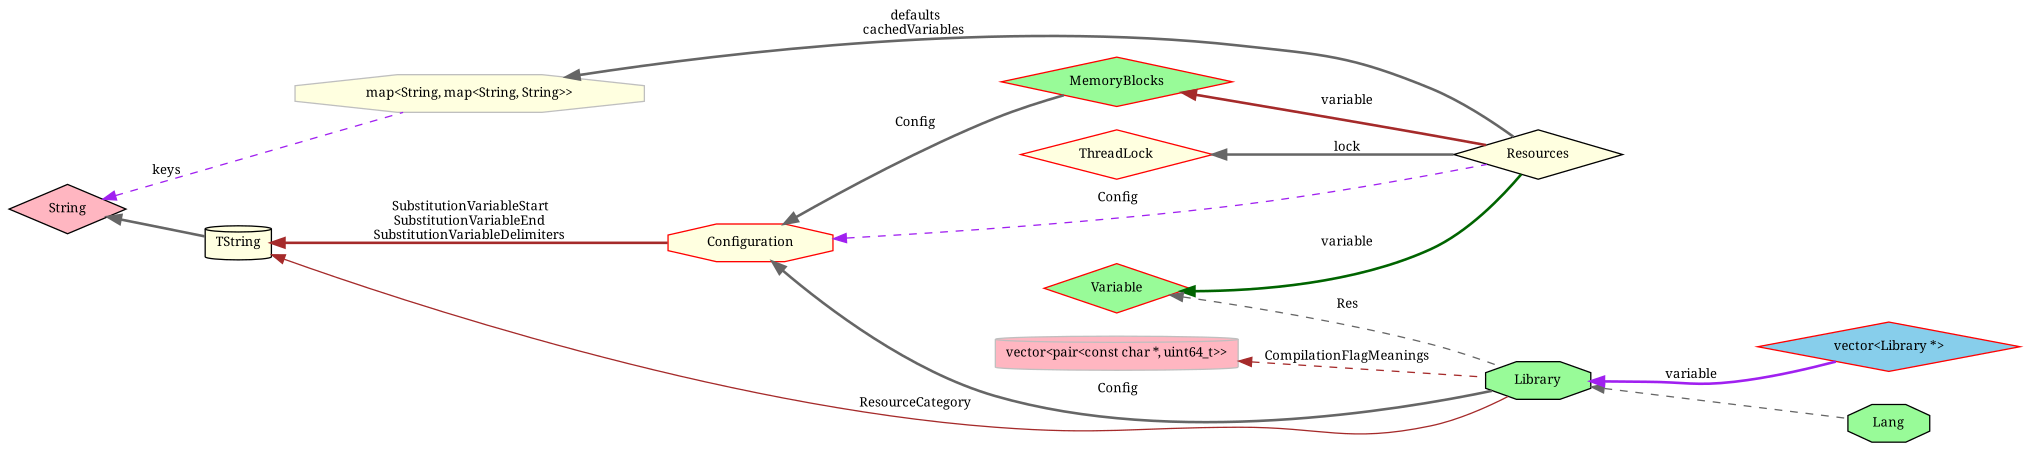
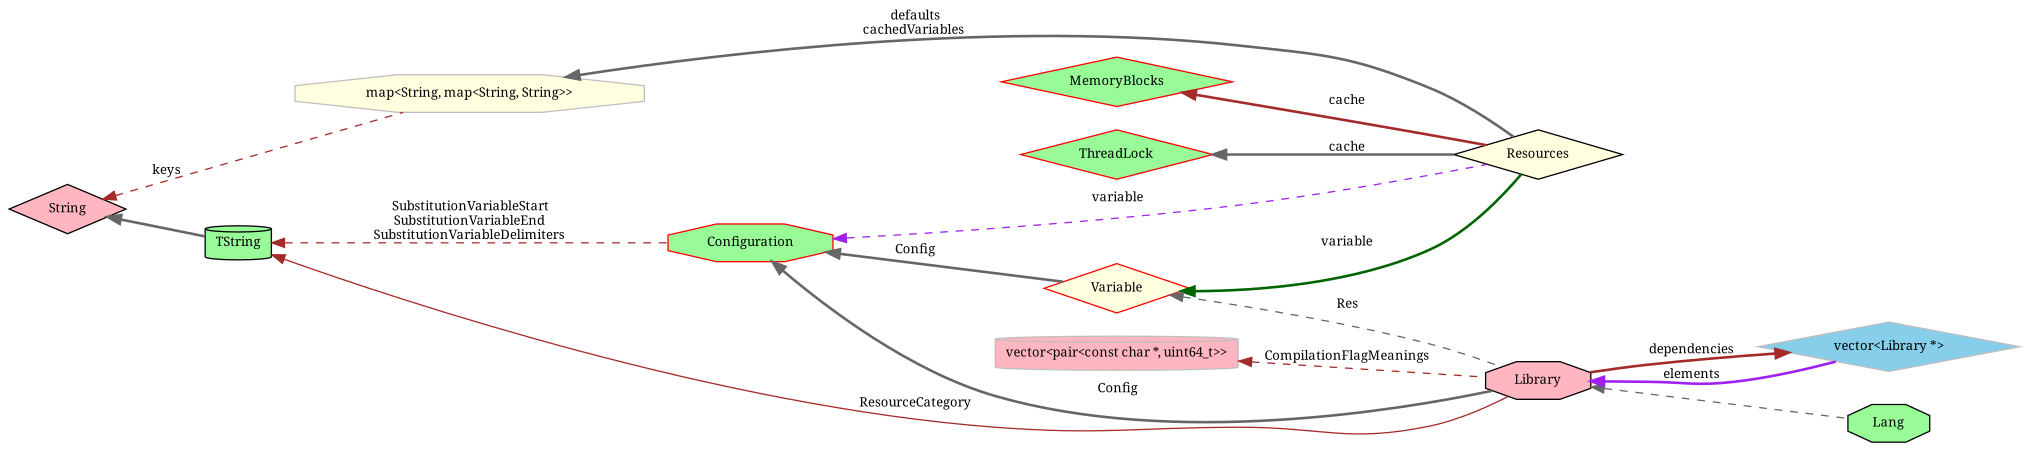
edge "Resources" -> "MemoryBlocks": label " variable" -> " cache"
edge "Resources" -> "ThreadLock": label " lock" -> " cache"
edge "MemoryBlocks" -> "Configuration": now "Variable" -> "Configuration"
edge "map<String, map<String, String>>" -> "String": color purple -> brown
node "ThreadLock": fillcolor lightyellow -> palegreen
edge "Resources" -> "Configuration": label " Config" -> " variable"
node "TString": fillcolor lightyellow -> palegreen
edge "Configuration" -> "TString": style bold -> dashed
node "Configuration": fillcolor lightyellow -> palegreen
node "Variable": fillcolor palegreen -> lightyellow
node "vector<Library *>": color red -> grey75
edge "Library" -> "vector<Library *>": added, label "dependencies"
edge "vector<Library *>" -> "Library": label " variable" -> " elements"
node "Library": fillcolor palegreen -> lightpink
